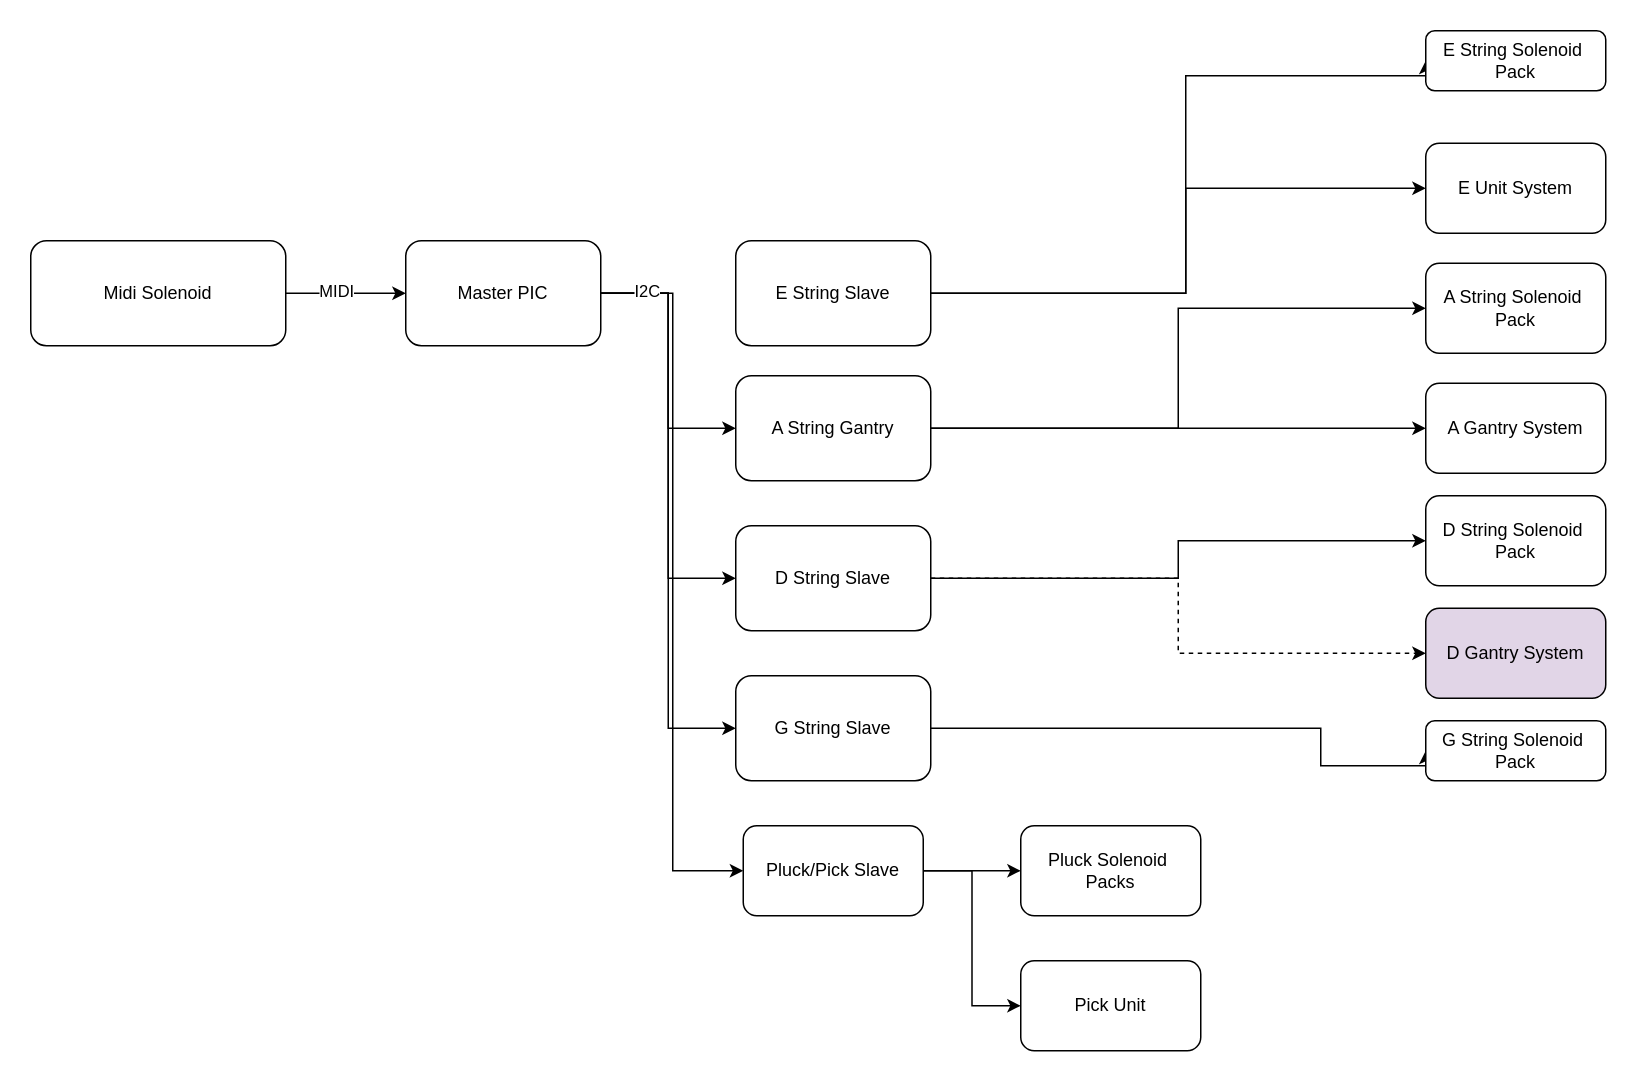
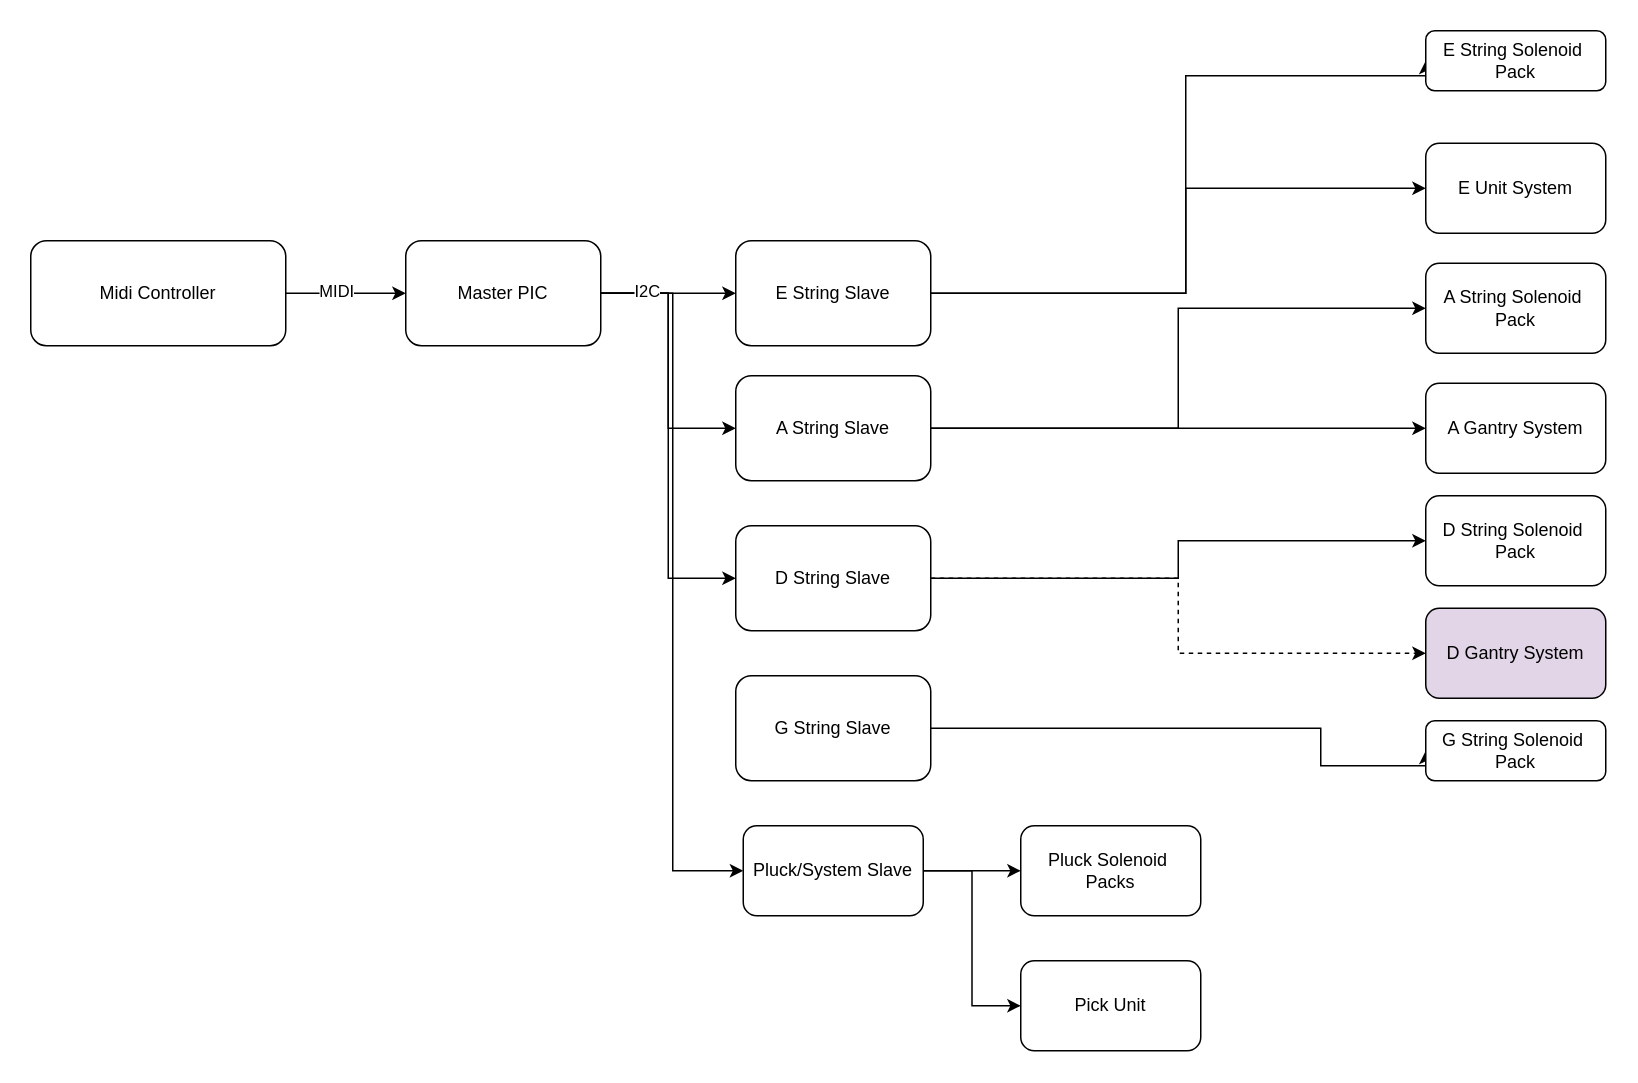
node "Midi Solenoid": label "Midi Solenoid" -> "Midi Controller"
node "A String Gantry": label "A String Gantry" -> "A String Slave"
edge "Master PIC" -> "G String Slave": now "Master PIC" -> "E String Slave"
node "Pluck/Pick Slave": label "Pluck/Pick Slave" -> "Pluck/System Slave"
